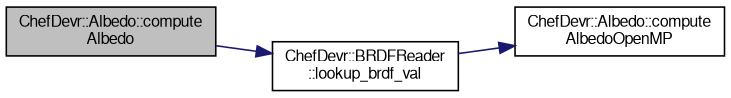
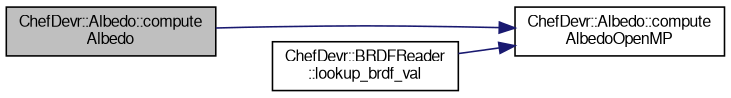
edge "ChefDevr::Albedo::compute Albedo" -> "ChefDevr::BRDFReader ::lookup_brdf_val": now "ChefDevr::Albedo::compute Albedo" -> "ChefDevr::Albedo::compute AlbedoOpenMP"
